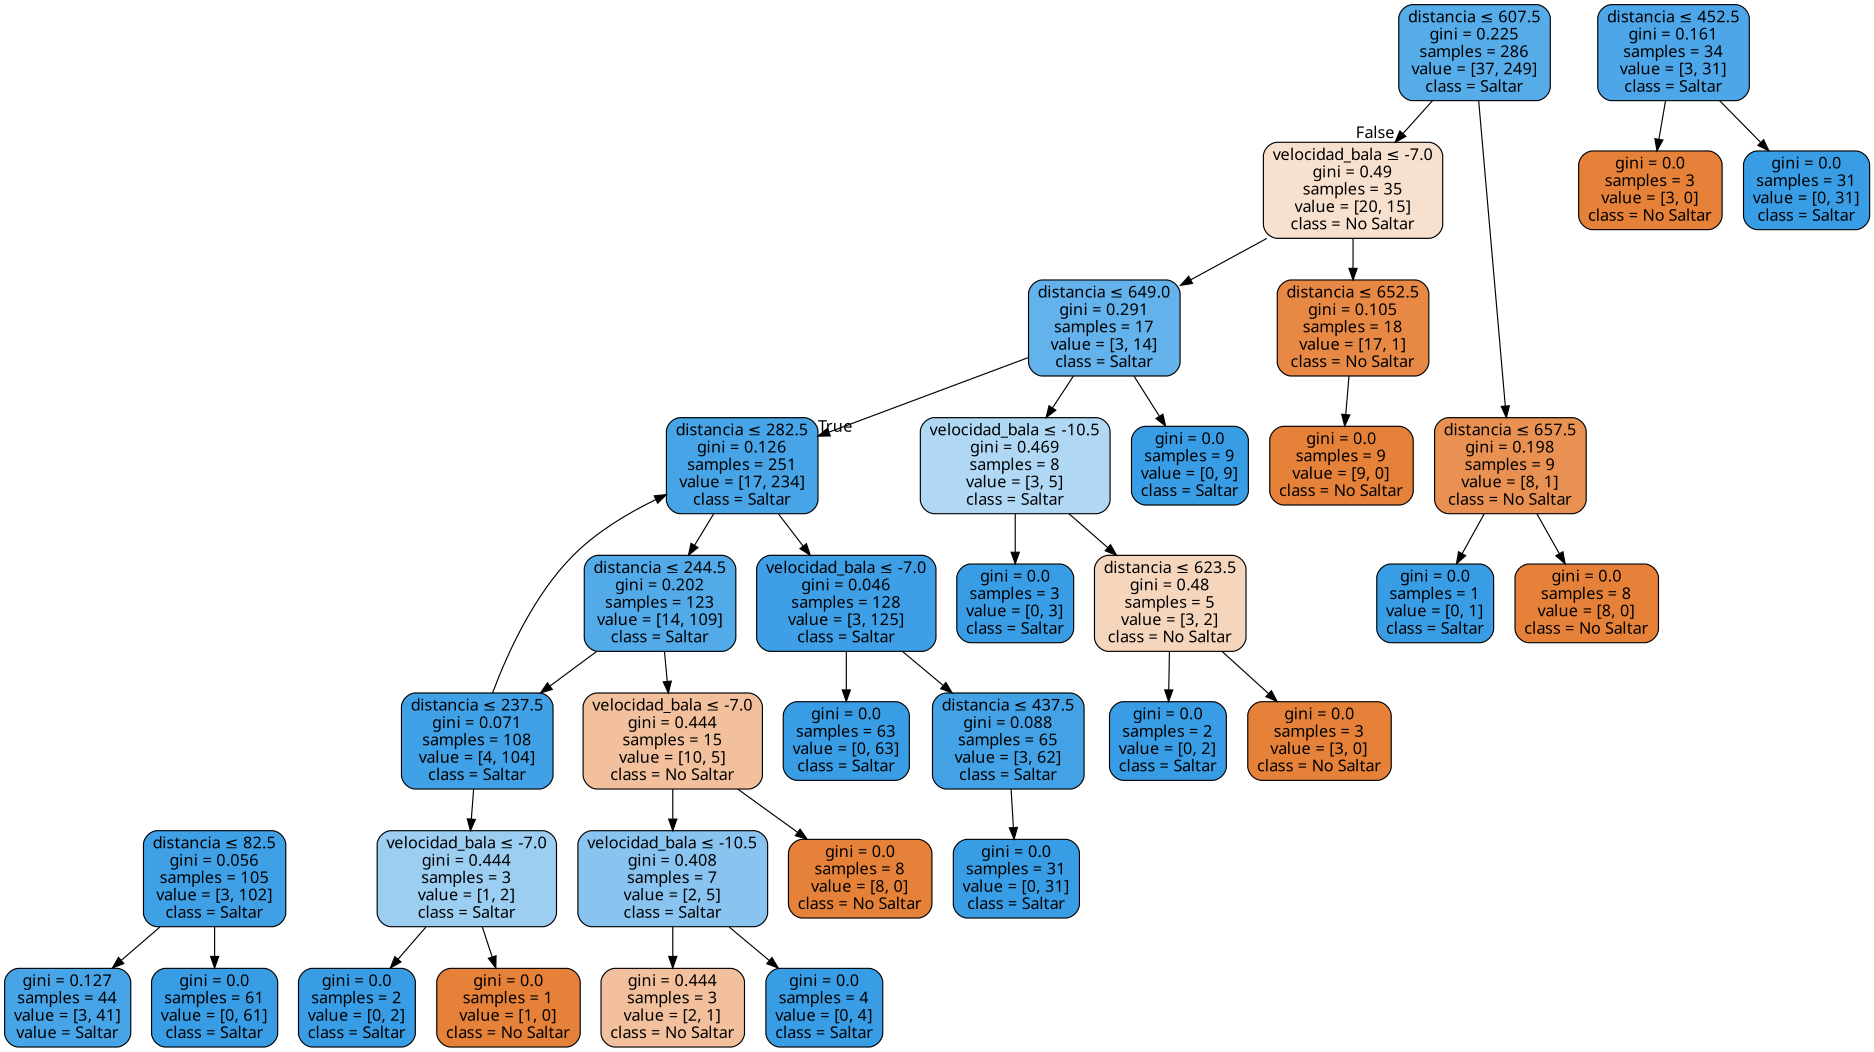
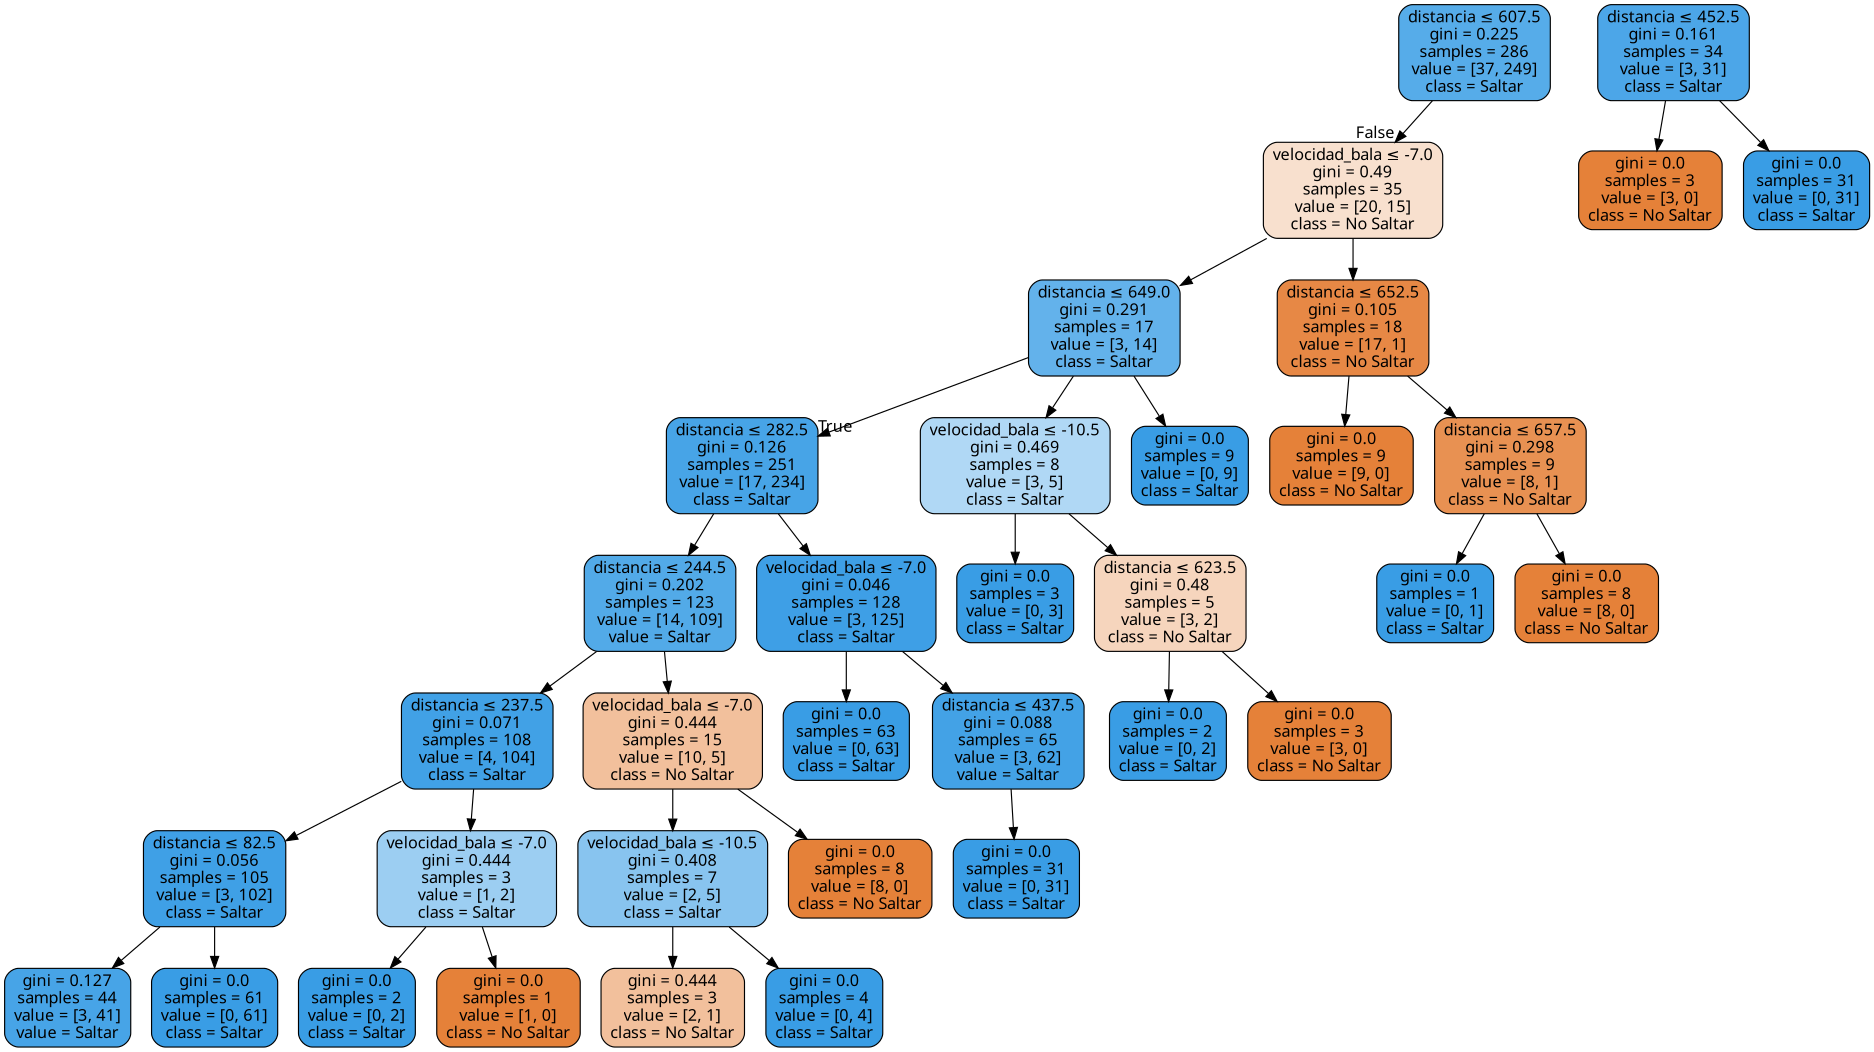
edge "distancia ≤ 607.5" -> "distancia ≤ 657.5": now "distancia ≤ 652.5" -> "distancia ≤ 657.5"
node "distancia ≤ 657.5": text "gini = 0.198" -> "gini = 0.298"
edge "distancia ≤ 237.5" -> "distancia ≤ 282.5": now "distancia ≤ 237.5" -> "distancia ≤ 82.5"
node "distancia ≤ 244.5": text "class = Saltar" -> "value = Saltar"
node "distancia ≤ 437.5": text "class = Saltar" -> "value = Saltar"
